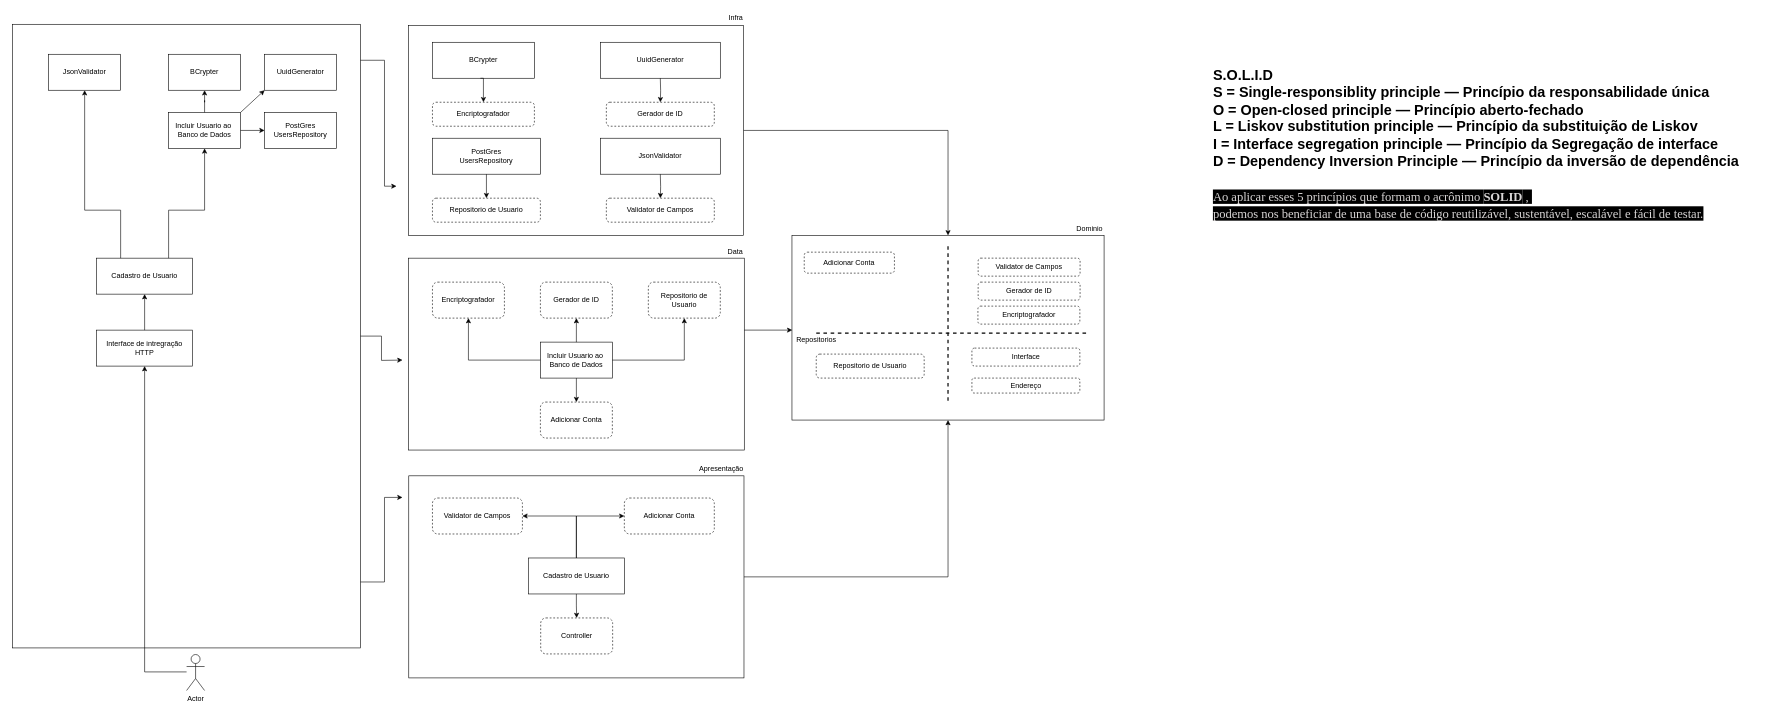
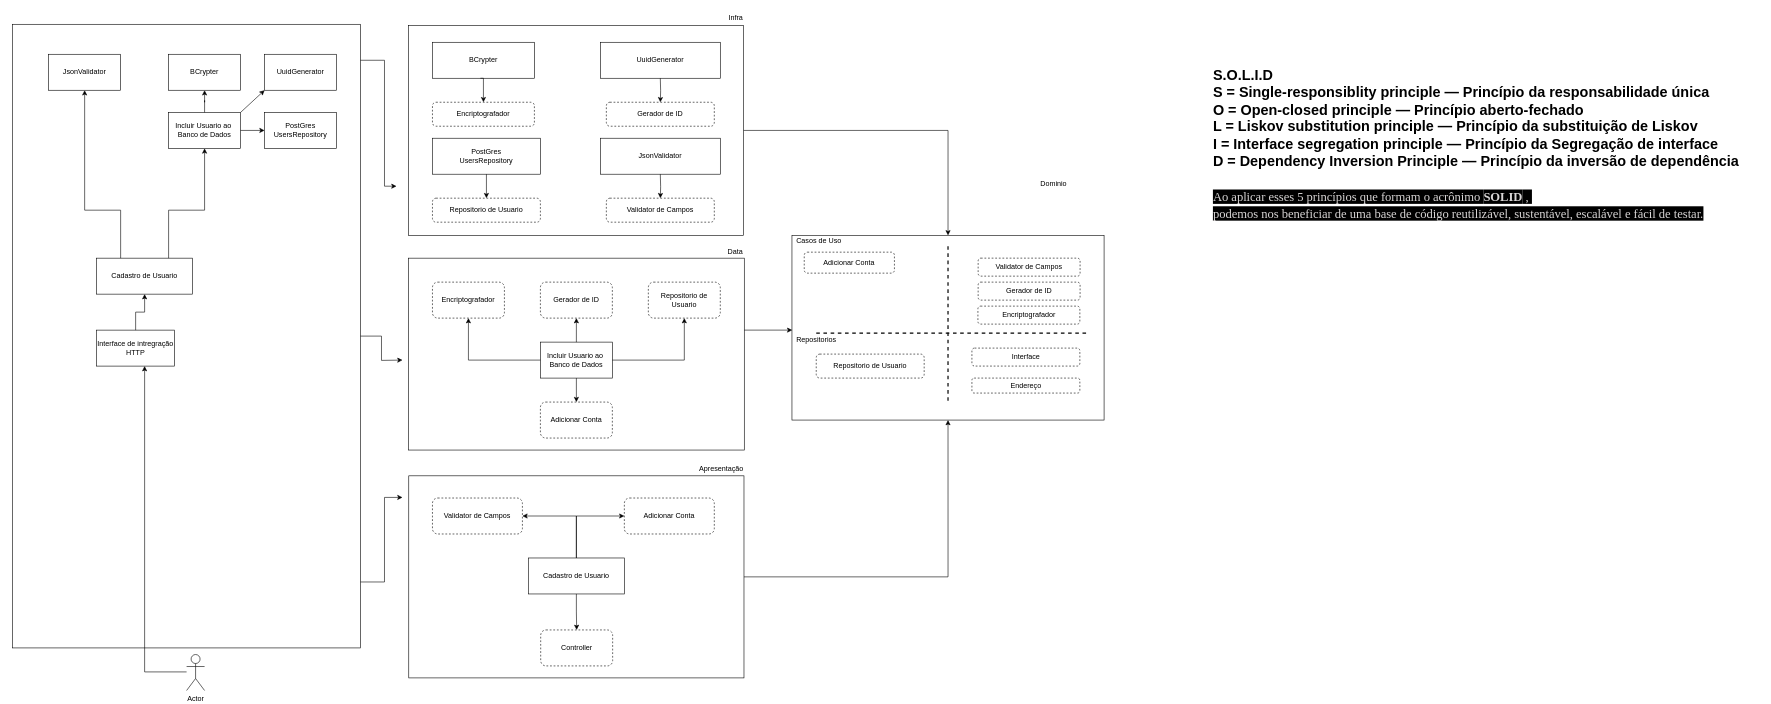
node "Dominio": moved (1077, 229) -> (1041, 184)
node "Casos de Uso": added
node "Interface de intregração HTTP": size 96x36 -> 78x36
node "Controller": moved (577, 636) -> (577, 648)
